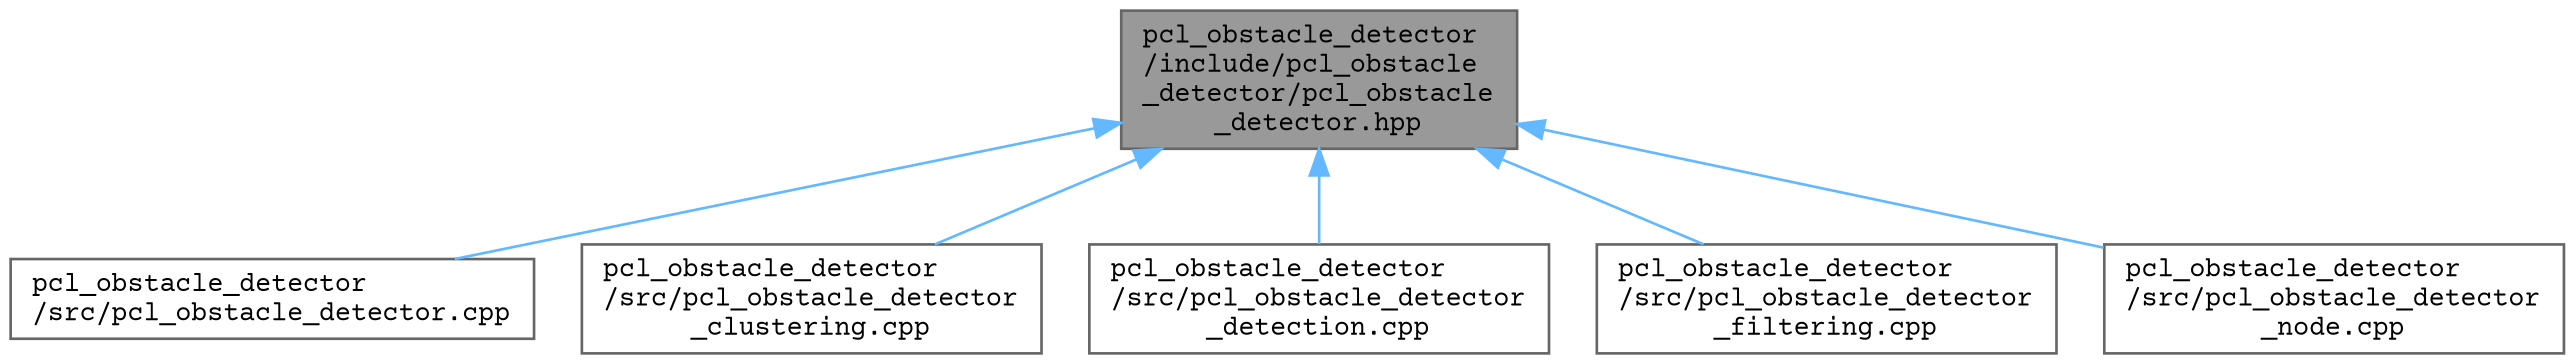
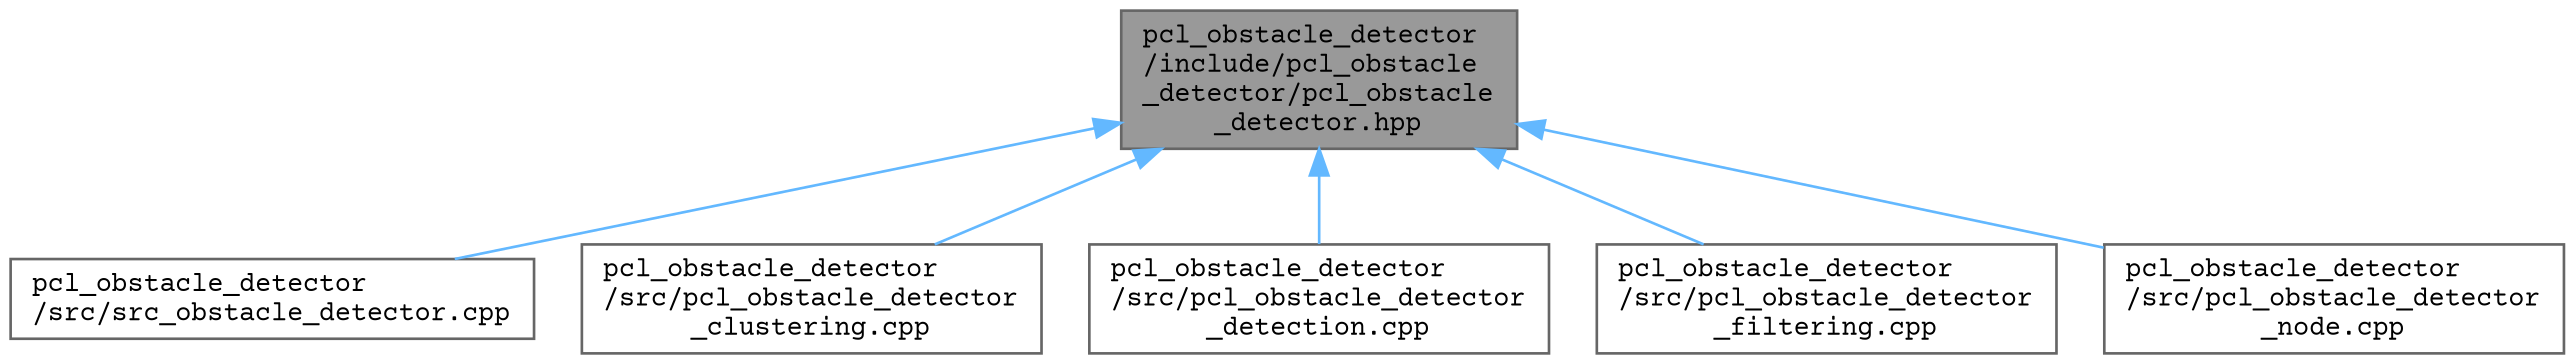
node "pcl_obstacle_detector /src/pcl_obstacle_detector.cpp": label "pcl_obstacle_detector /src/pcl_obstacle_detector.cpp" -> "pcl_obstacle_detector /src/src_obstacle_detector.cpp"
